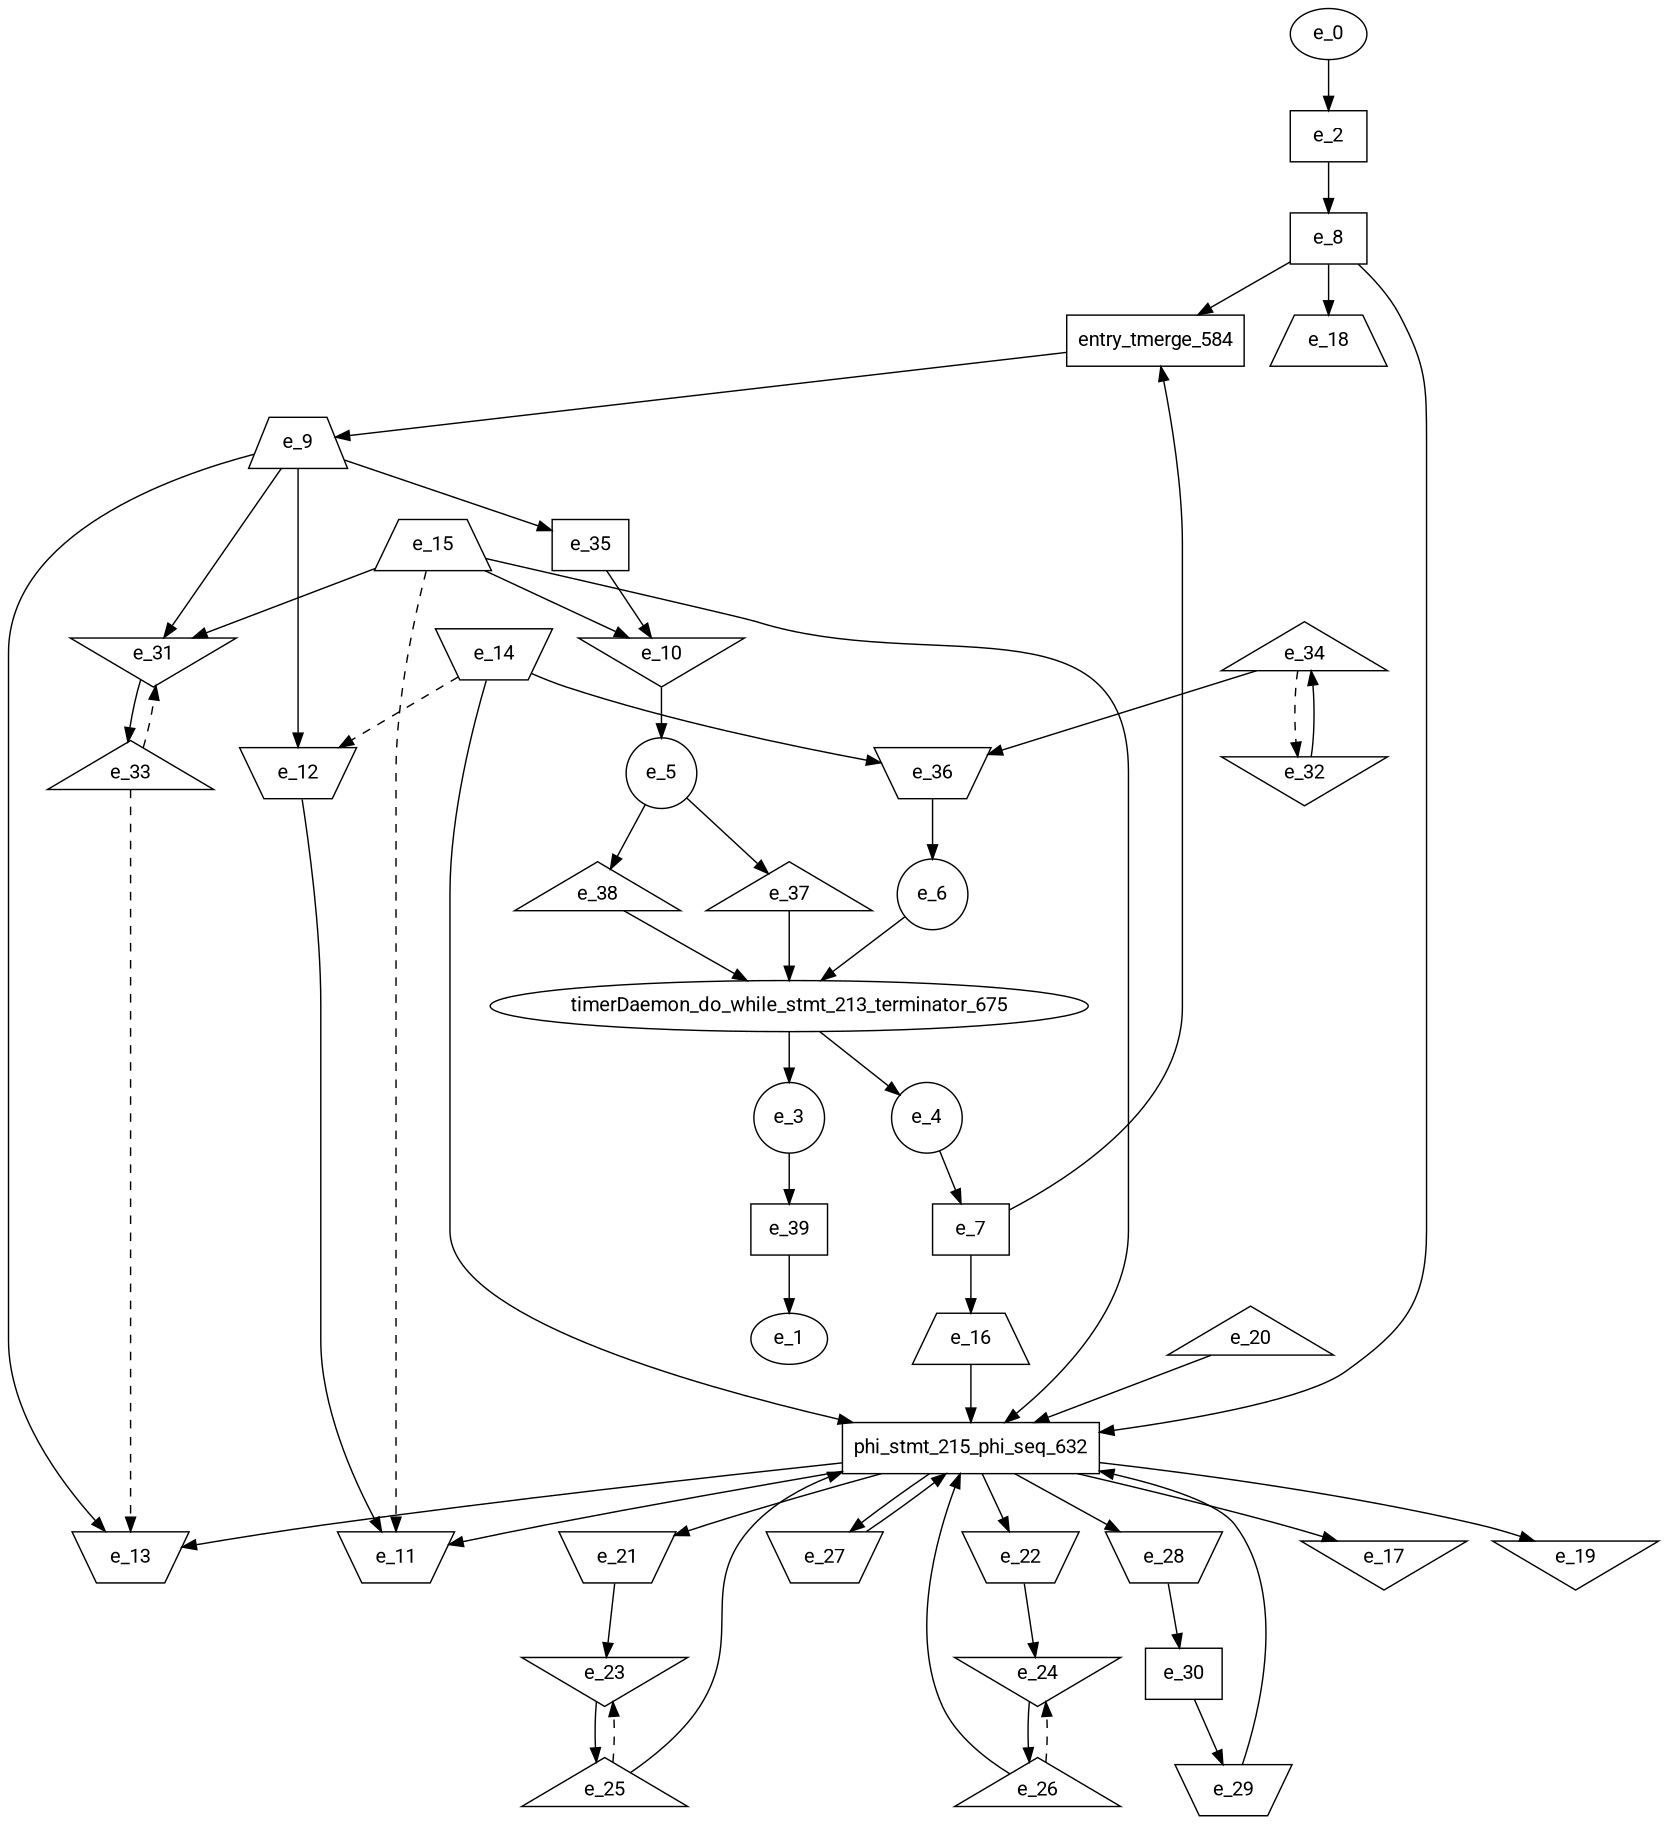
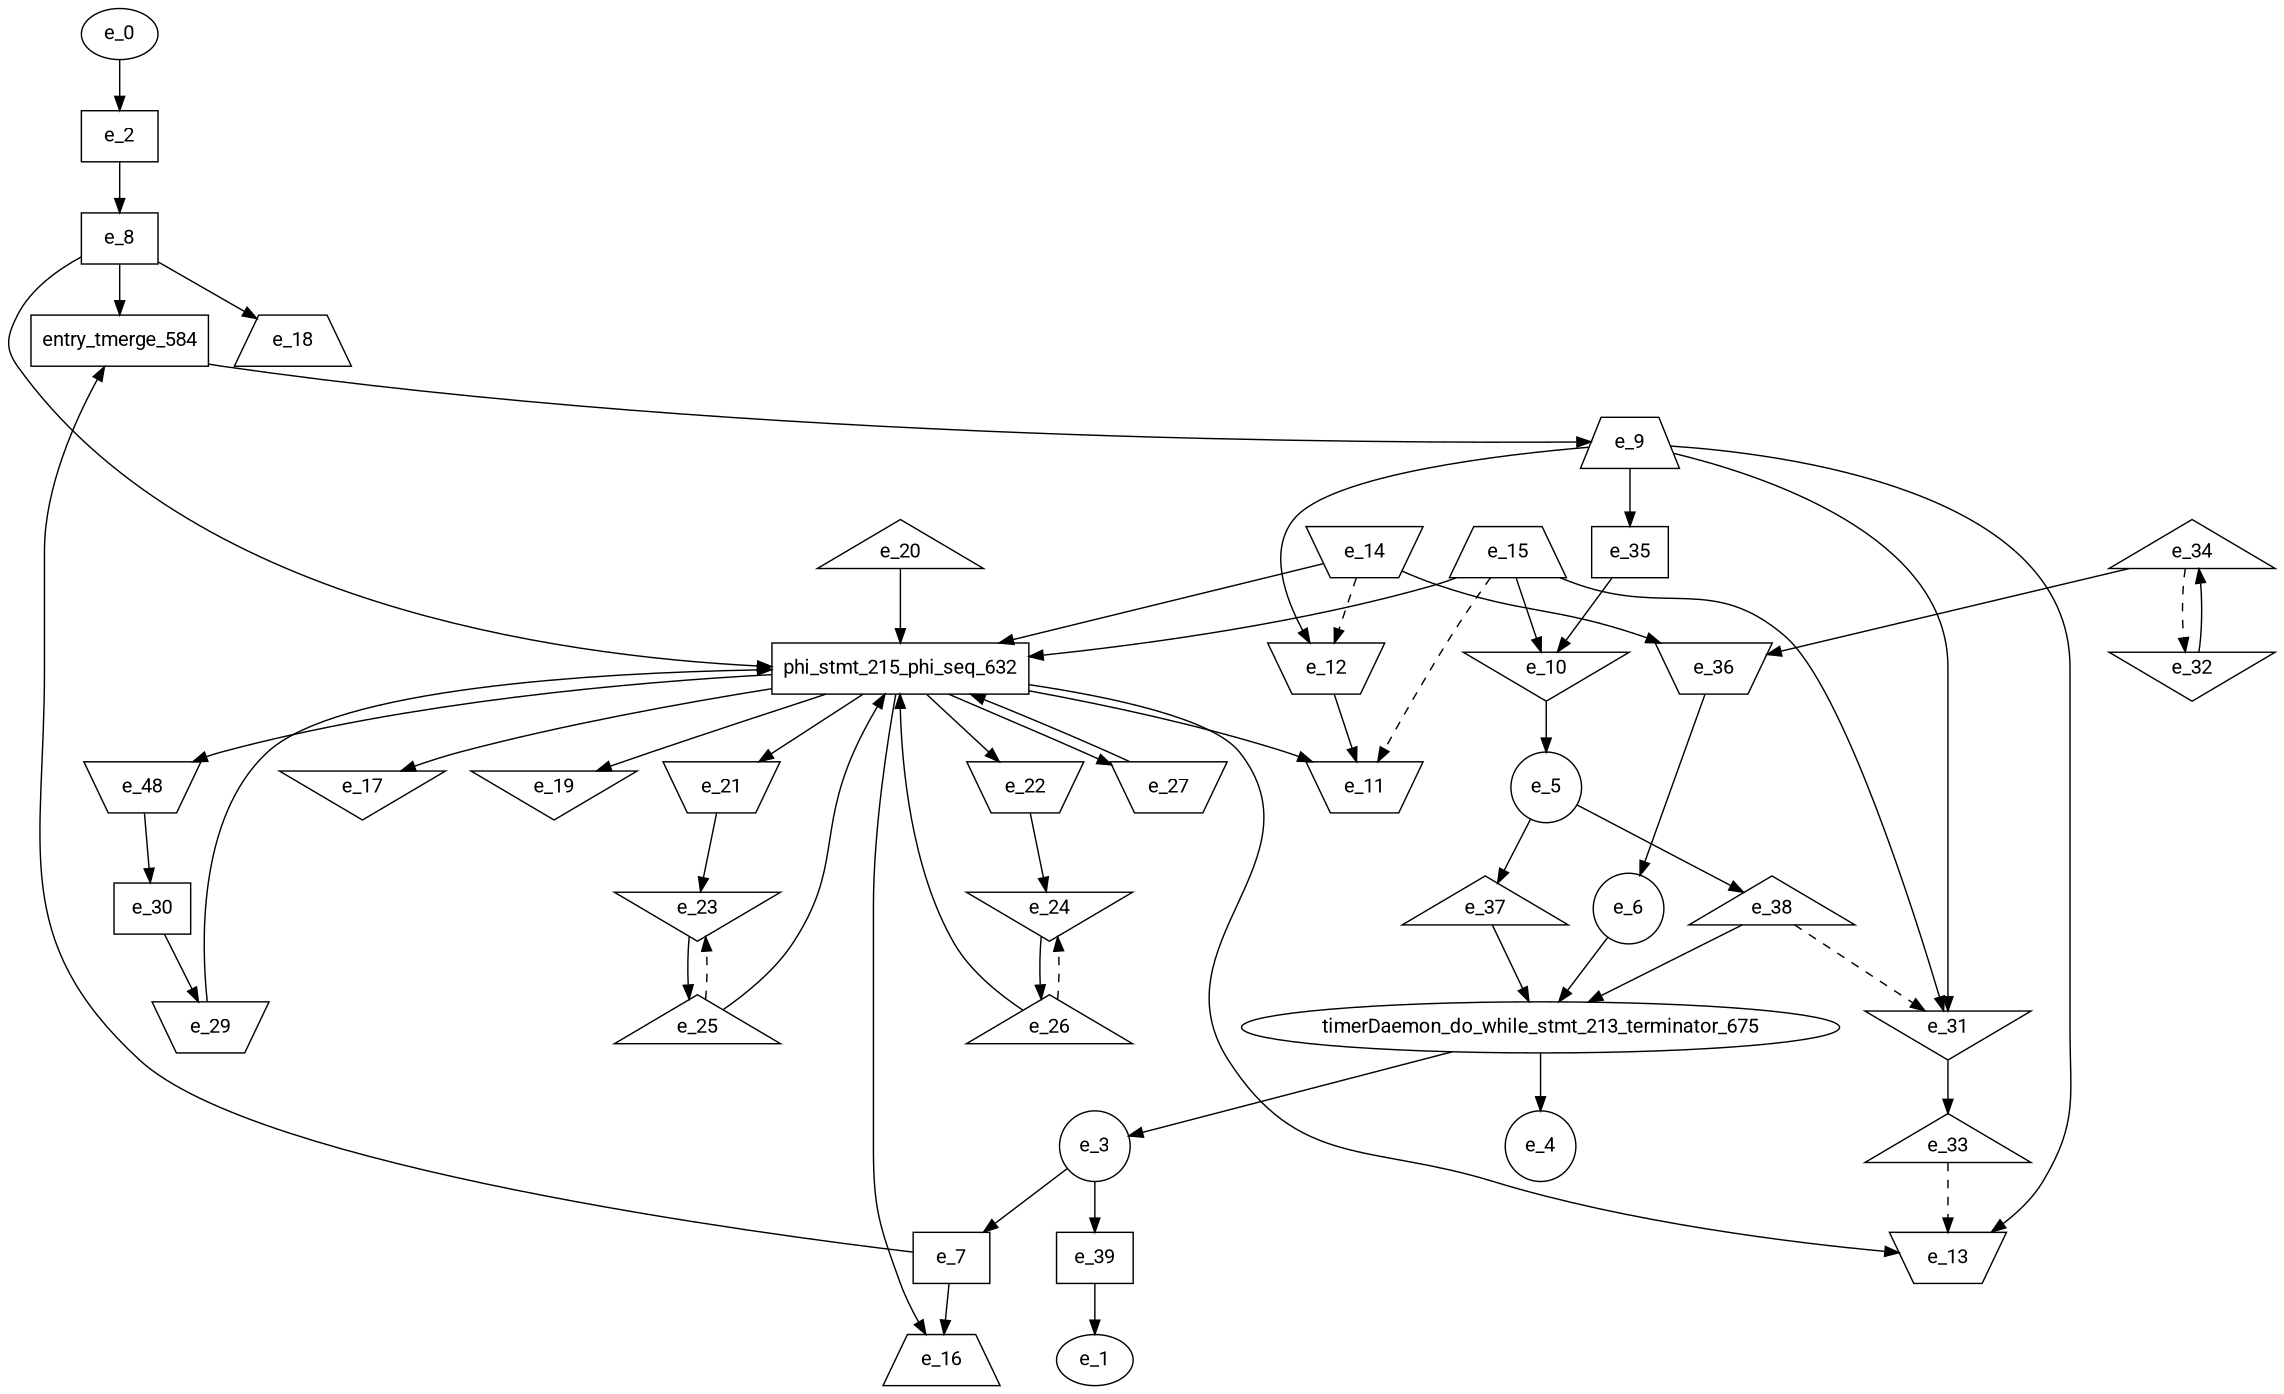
edge "e_33" -> "e_31": now "e_38" -> "e_31"
edge "e_4" -> "e_7": now "e_3" -> "e_7"
edge "e_16" -> "phi_stmt_215_phi_seq_632": reversed
node "e_28": label "e_28" -> "e_48"
